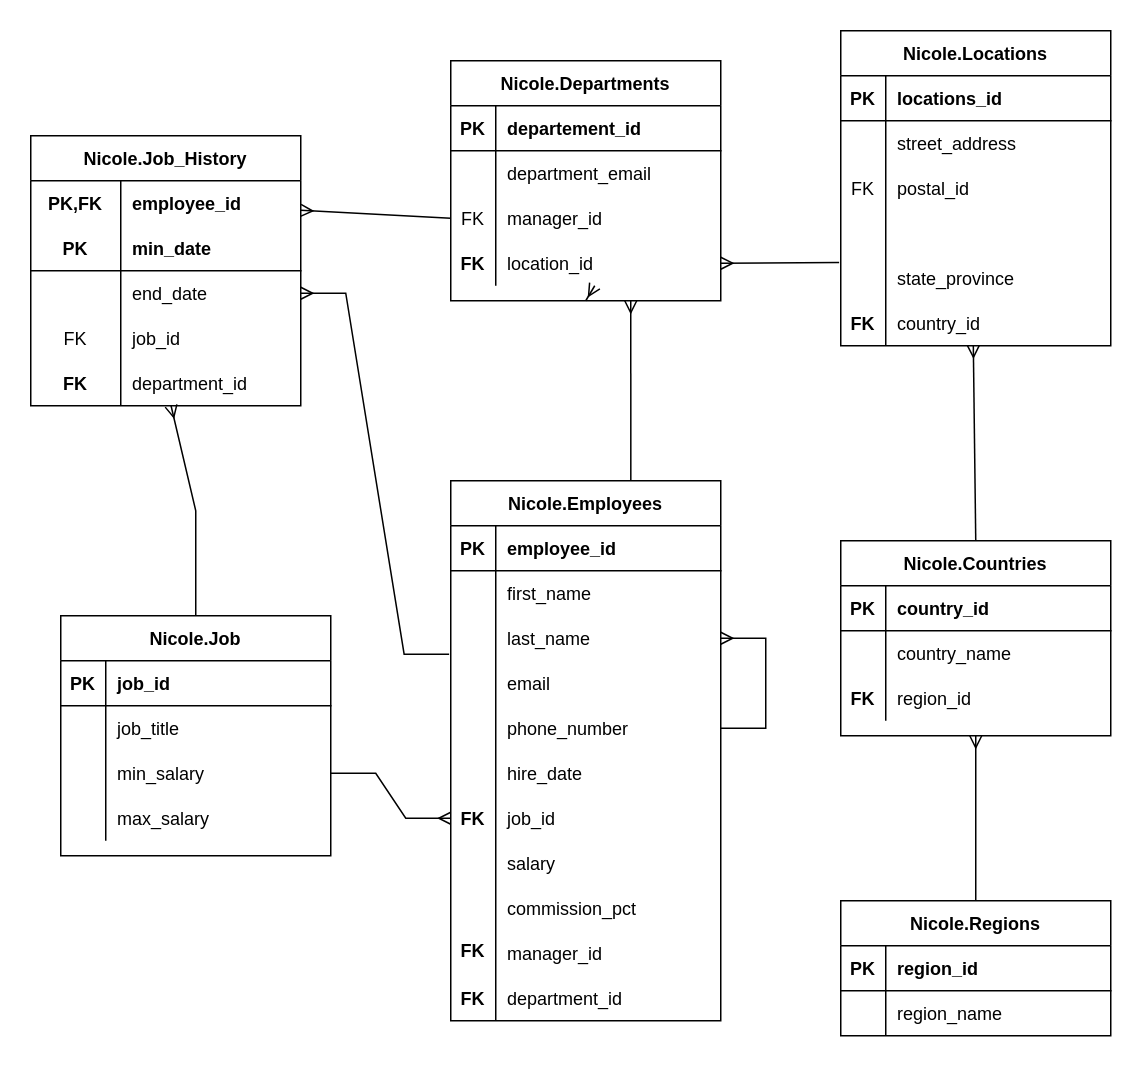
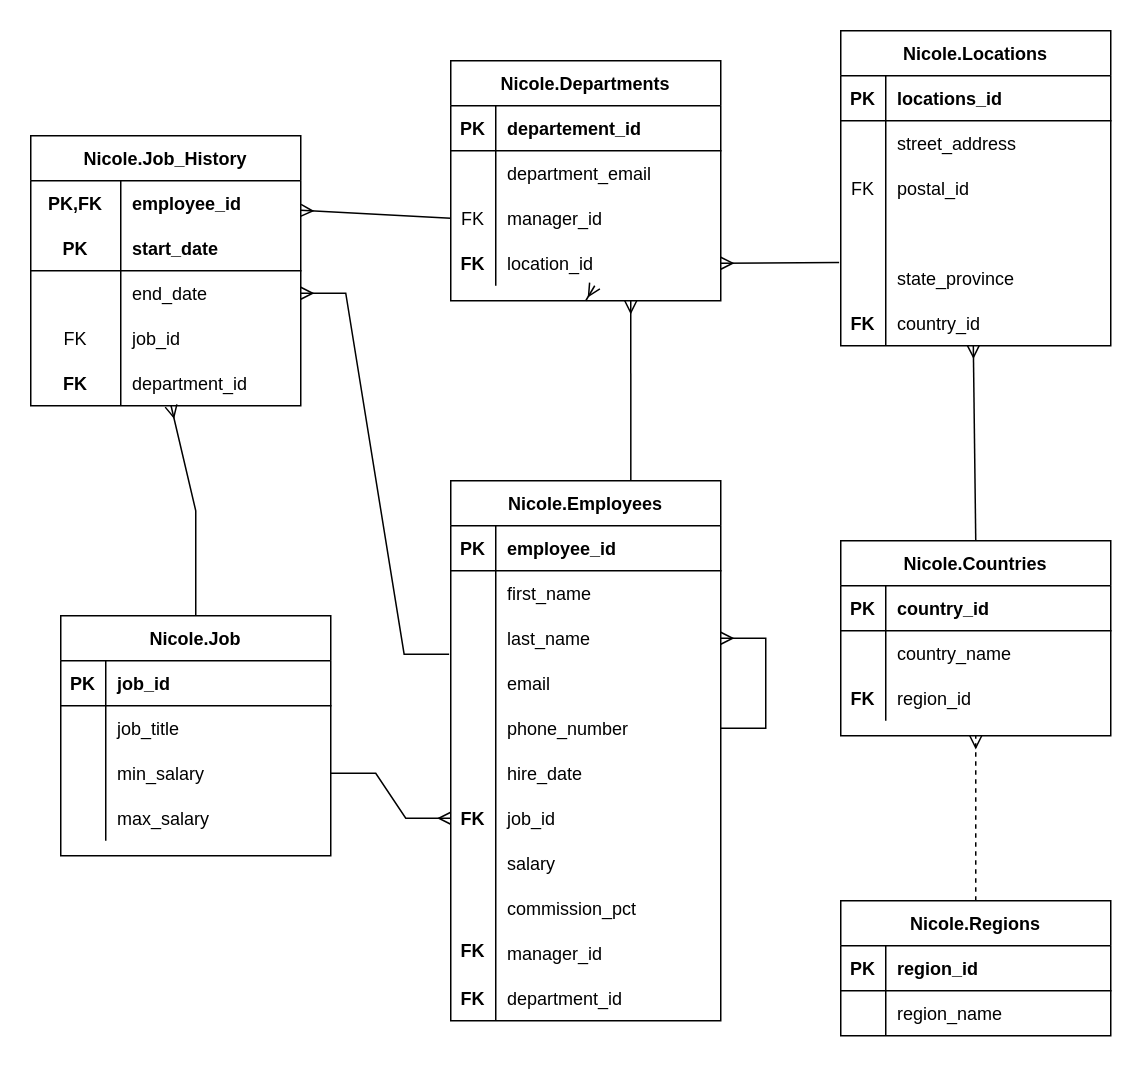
node "min_date": label "min_date" -> "start_date"
edge "Nicole.Regions" -> "Nicole.Countries": style solid -> dashed
